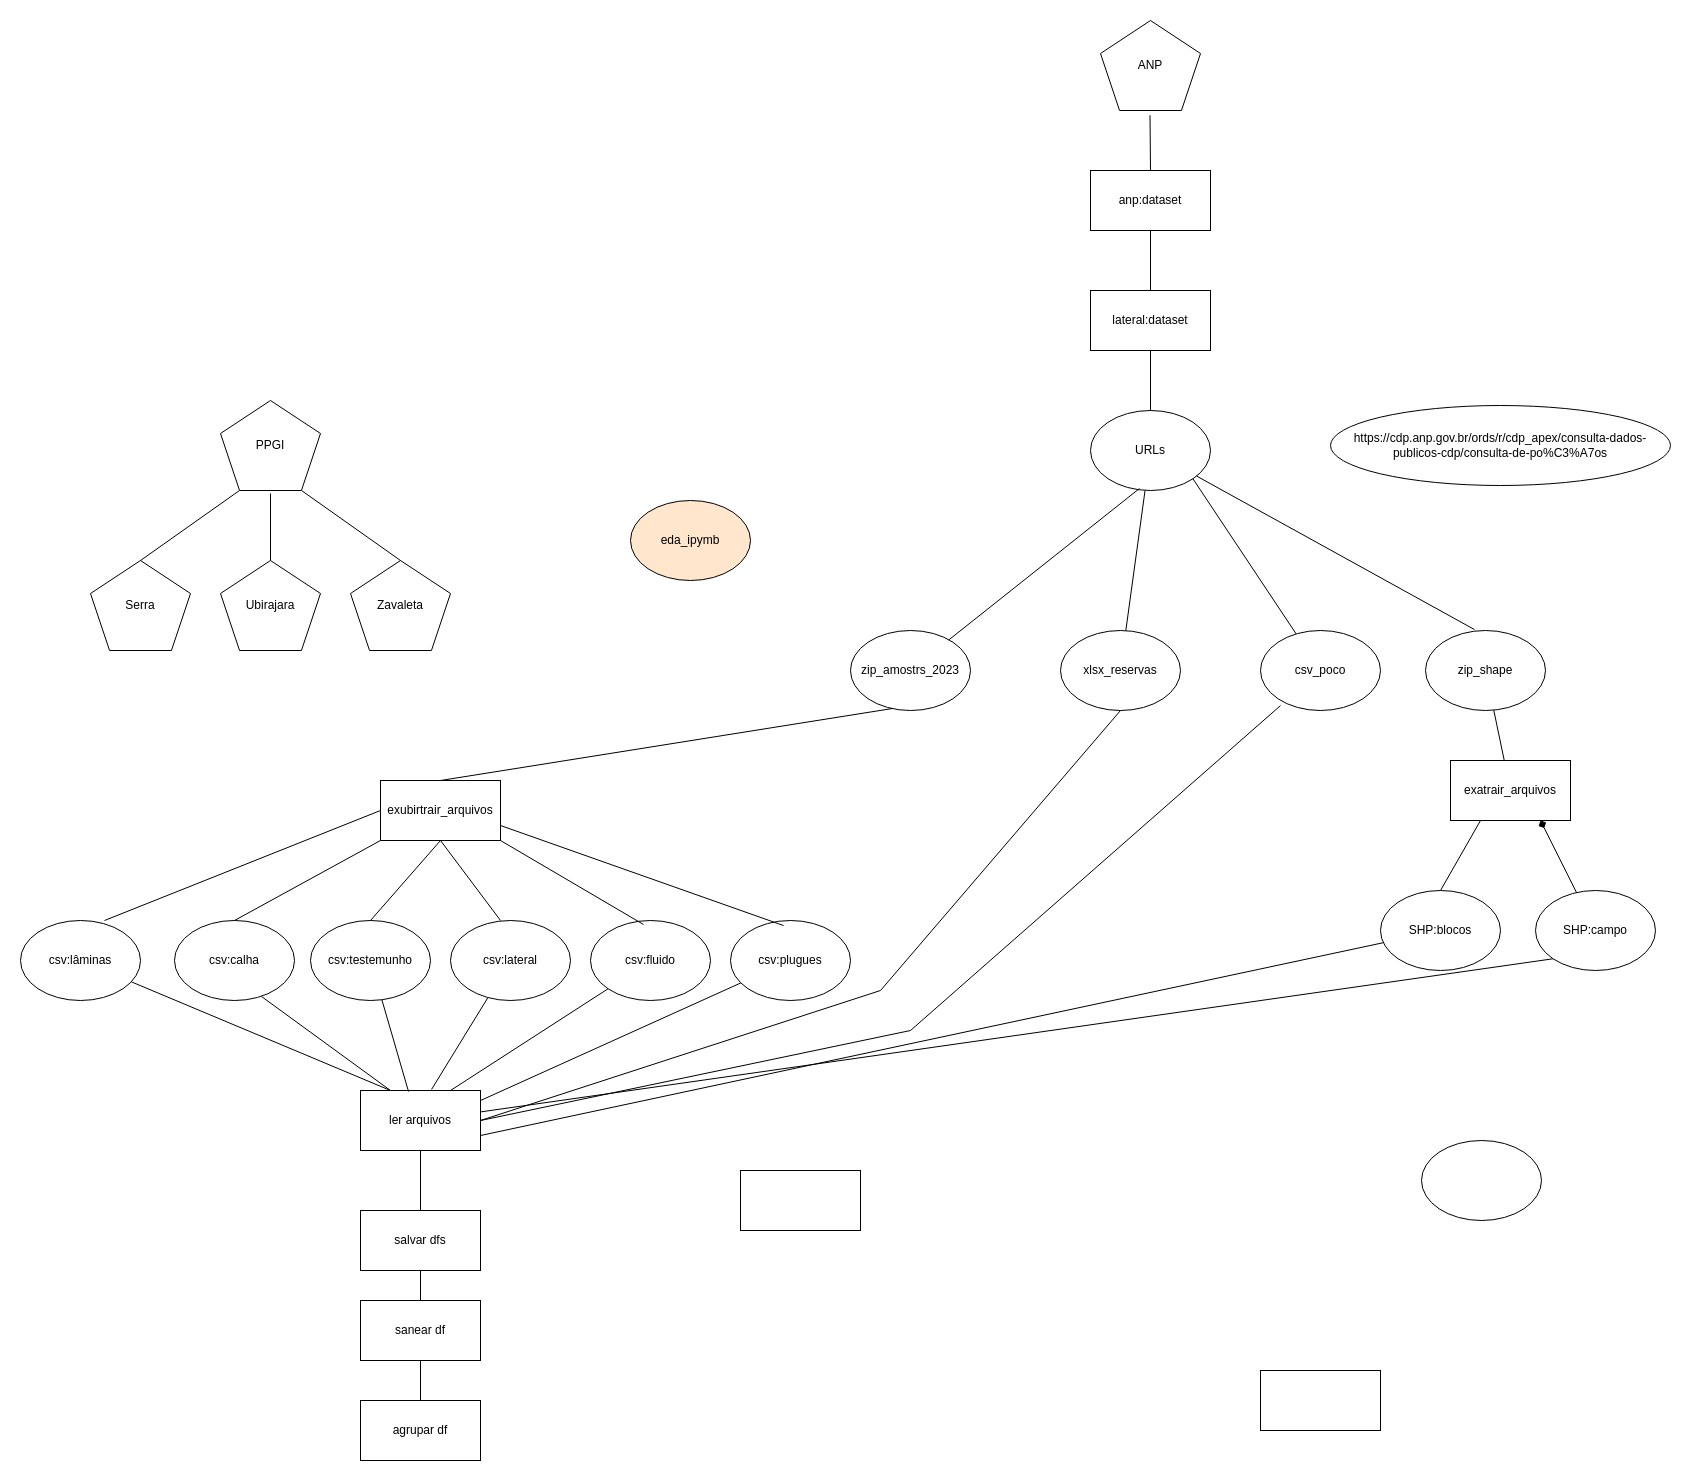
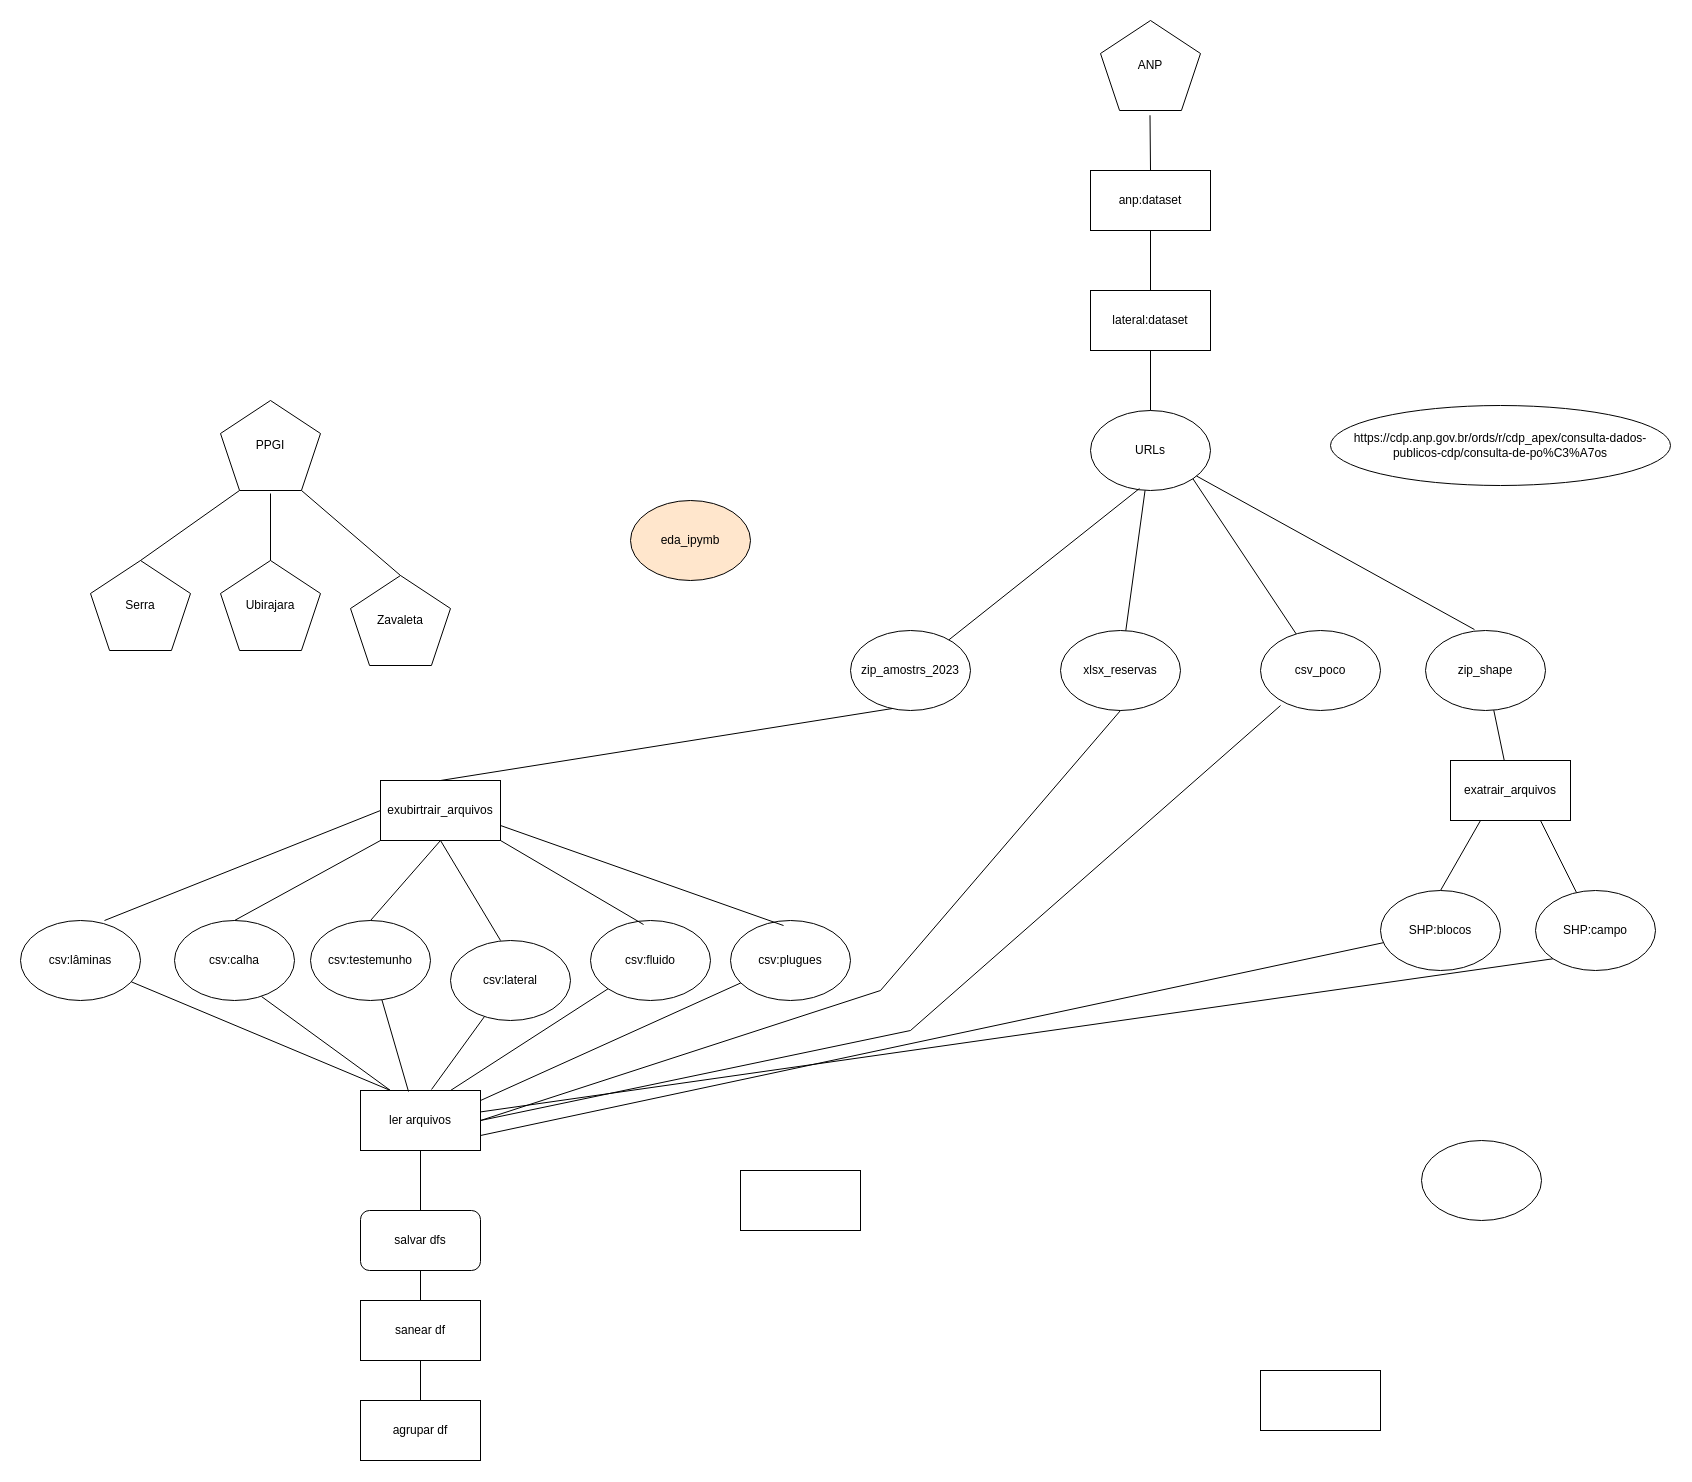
node "Zavaleta": moved (401, 606) -> (401, 621)
edge "SHP:campo" -> "exatrair_arquivos": arrowhead diamond -> none
node "csv:lateral": moved (511, 961) -> (511, 981)
node "salvar dfs": shape rectangle -> rounded rectangle
